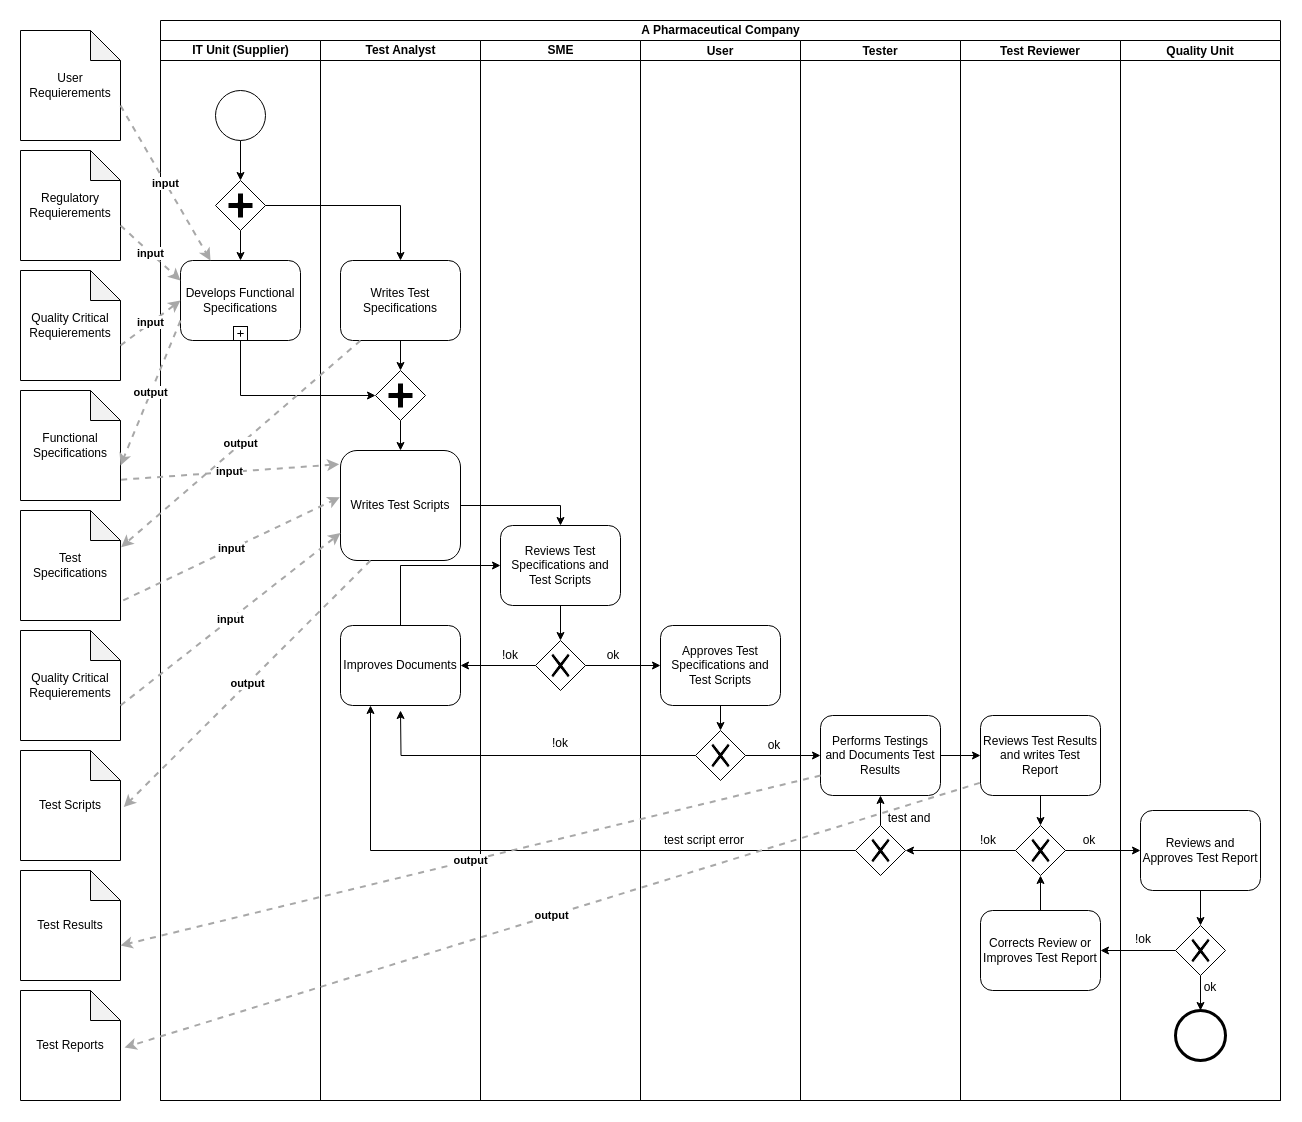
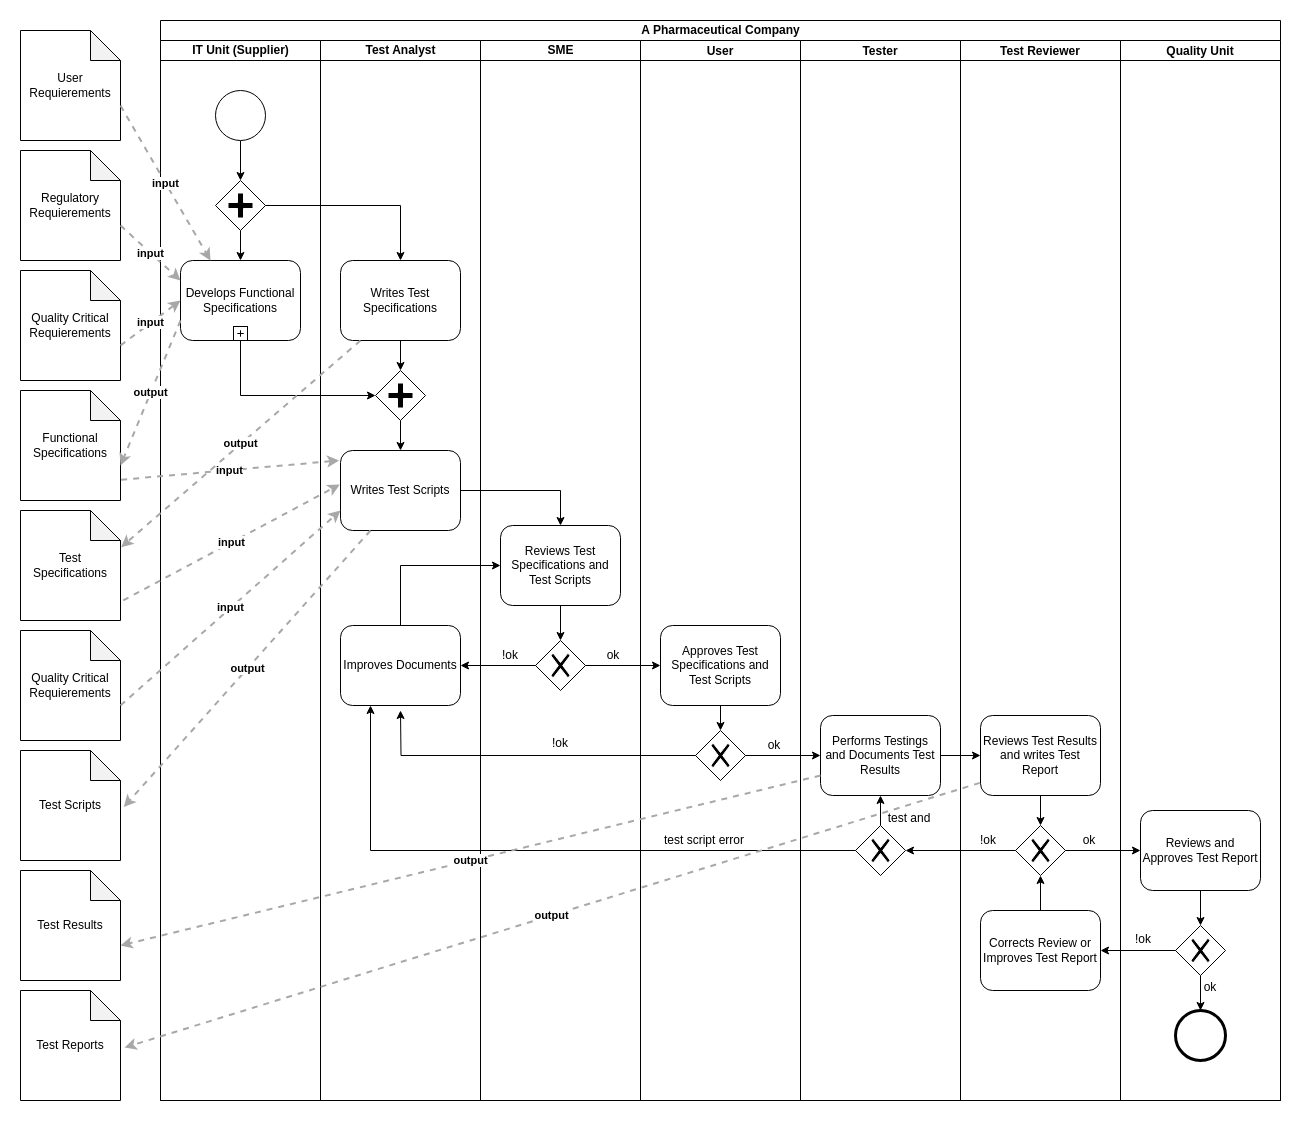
node "Writes Test Scripts": size 120x110 -> 120x80
